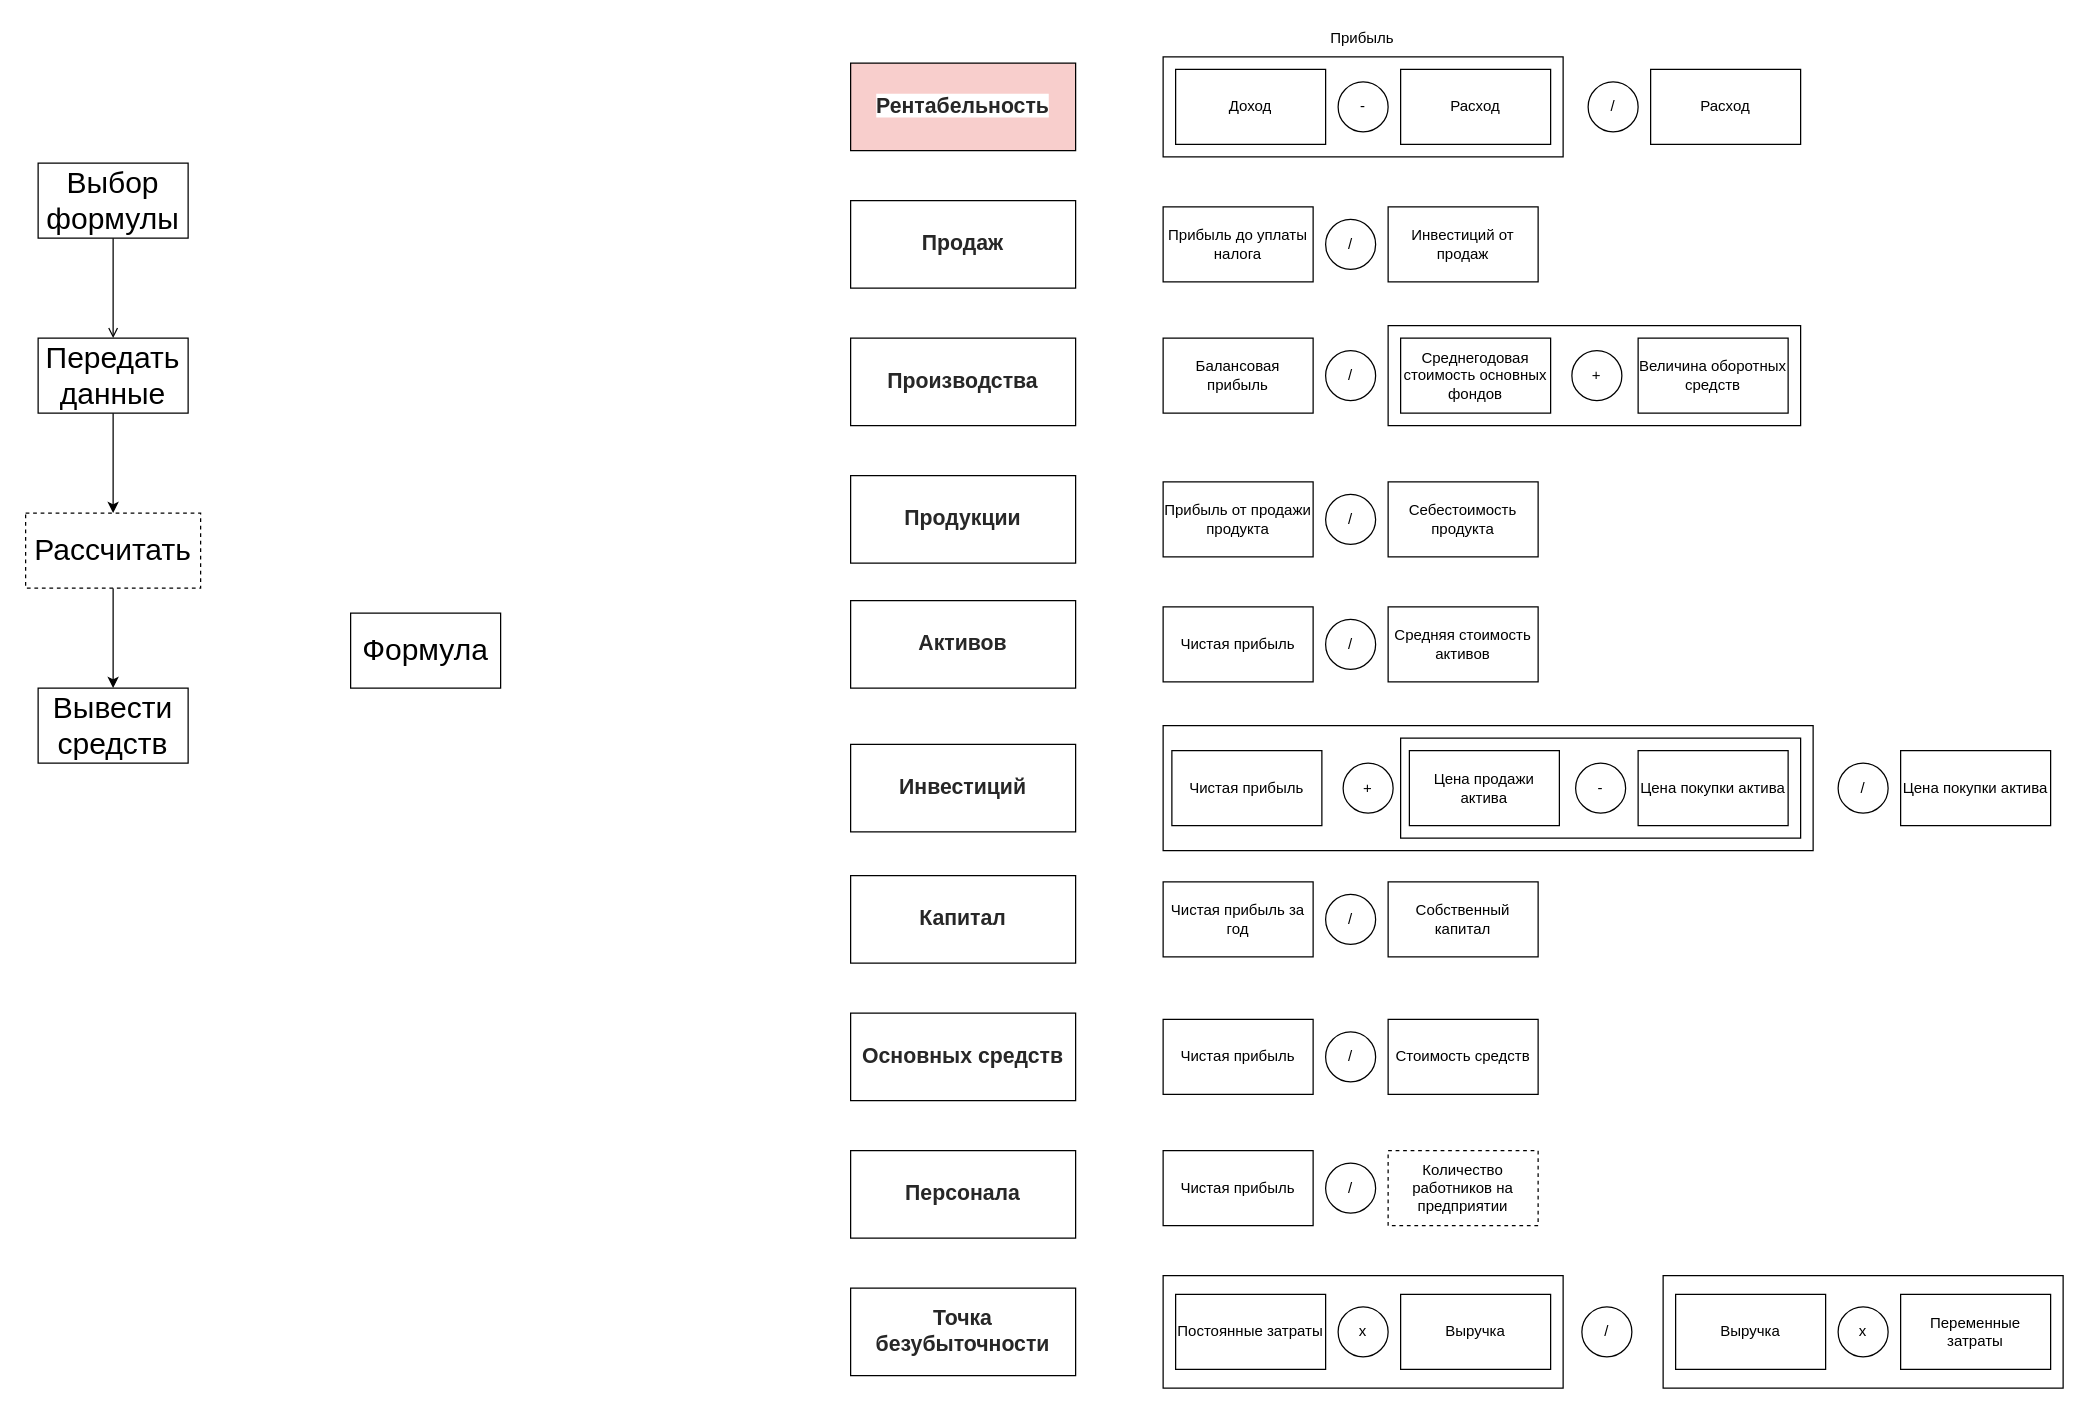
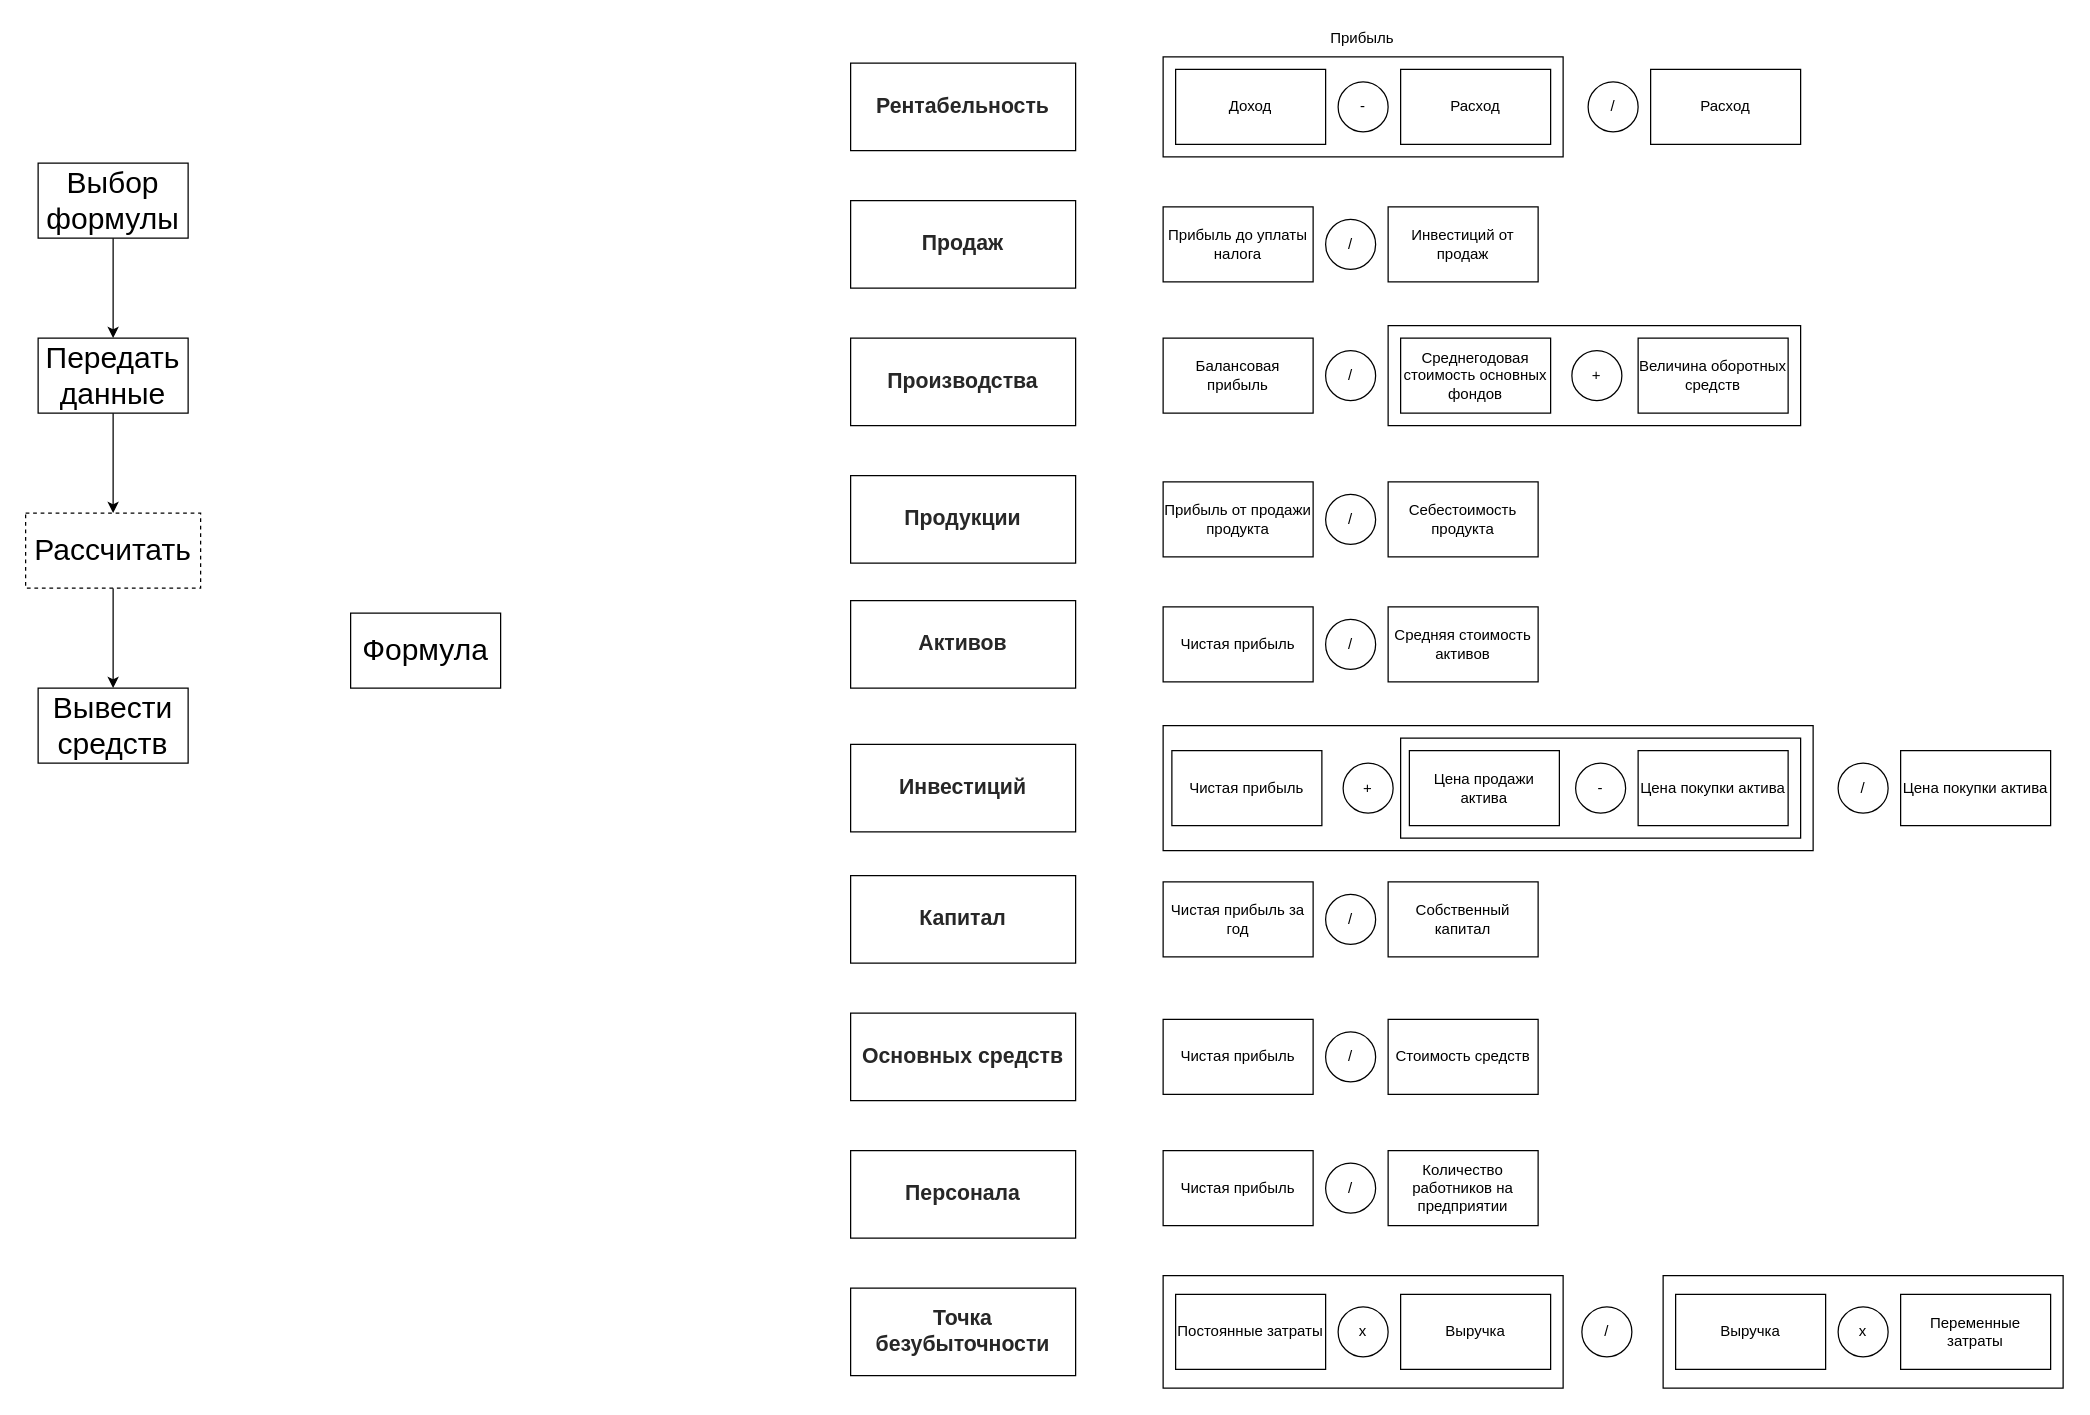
node "Рентабельность": fillcolor #f8cecc -> #ffffff
edge "Выбор формулы" -> "Передать данные": arrowhead open -> classic
node "Количество работников на предприятии": style dashed -> solid
